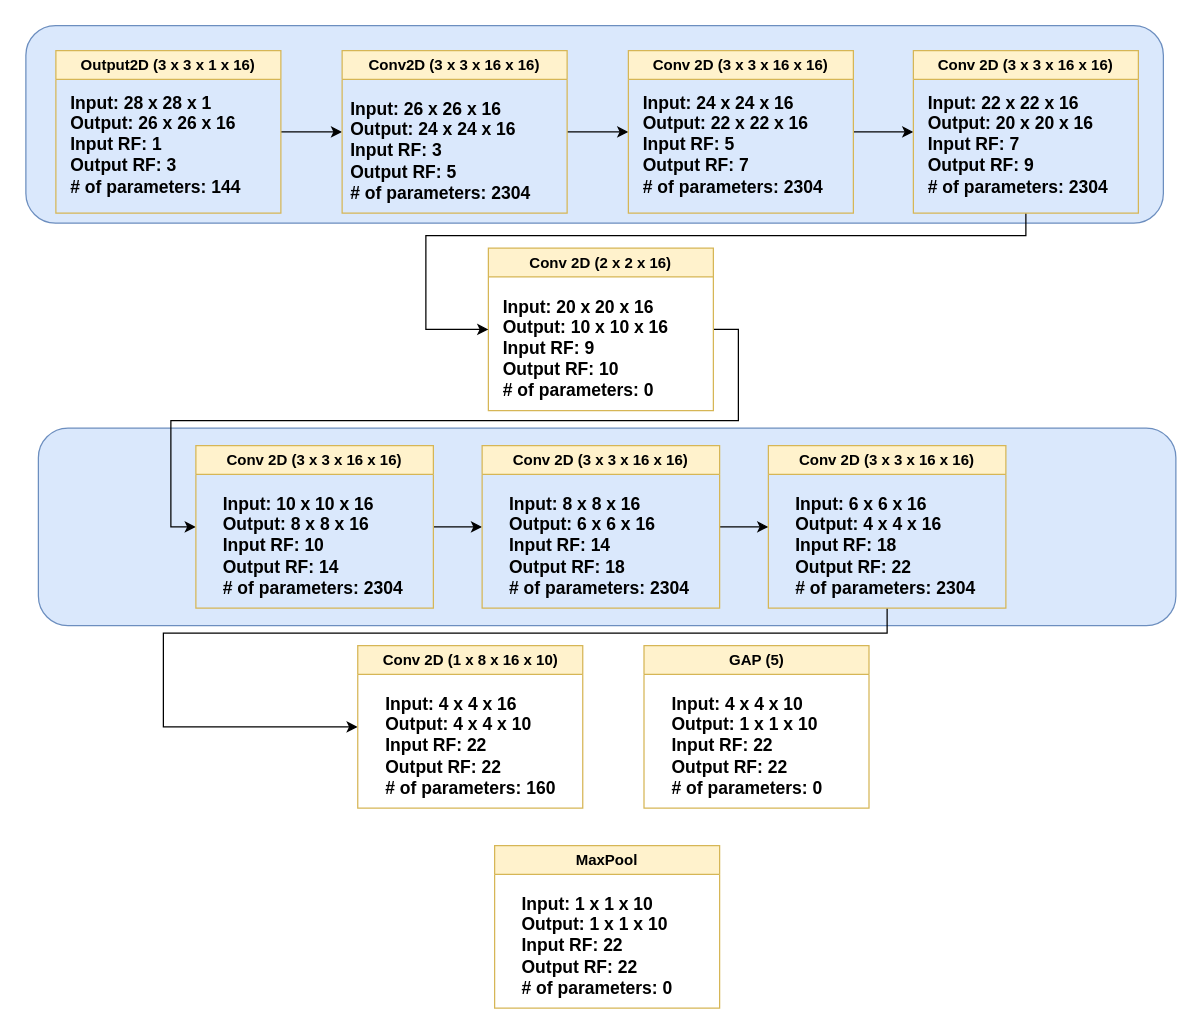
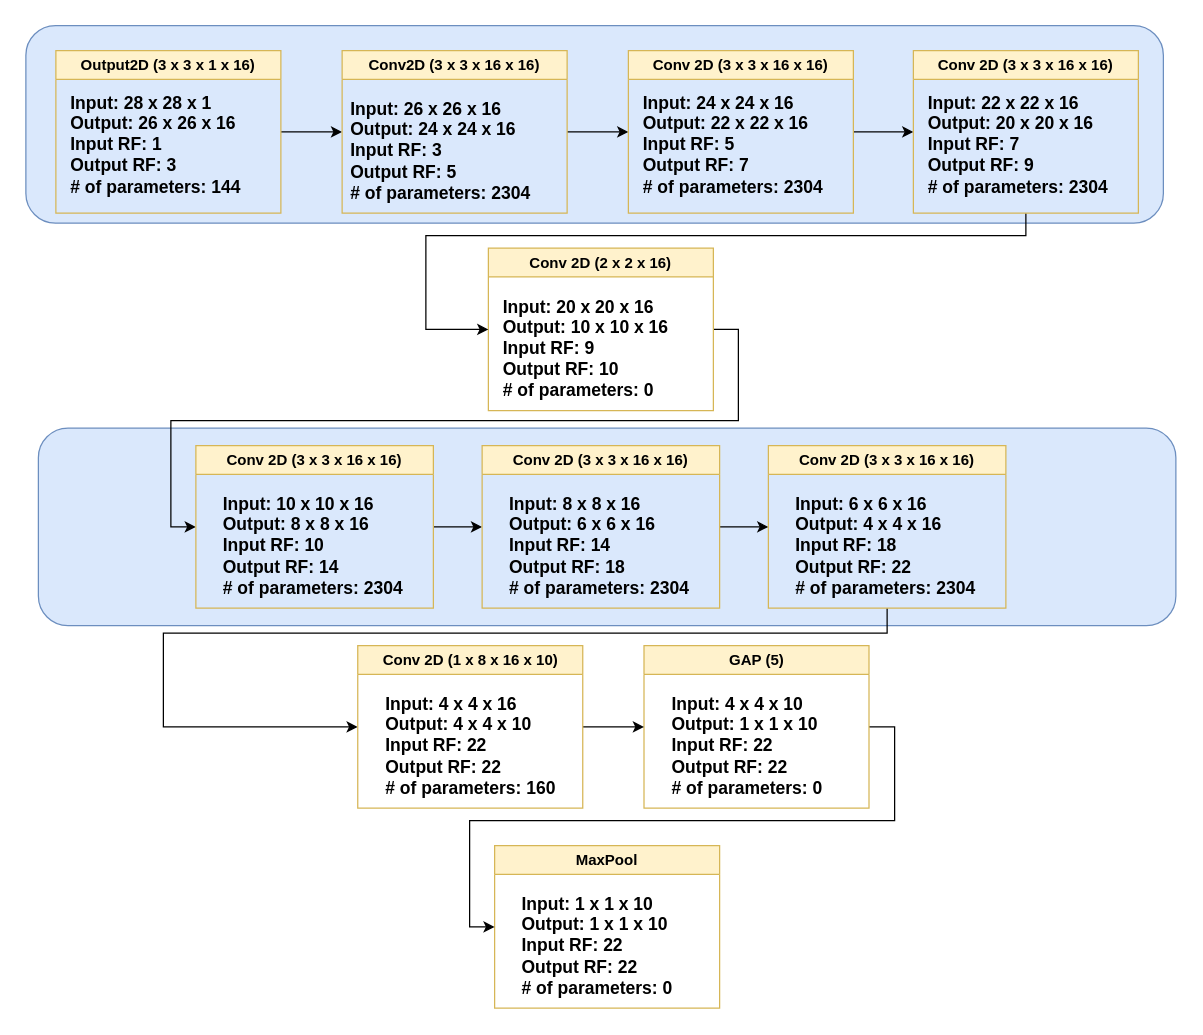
edge "Conv 2D (1 x 8 x 16 x 10)" -> "GAP (5)": added
edge "GAP (5)" -> "MaxPool": added
